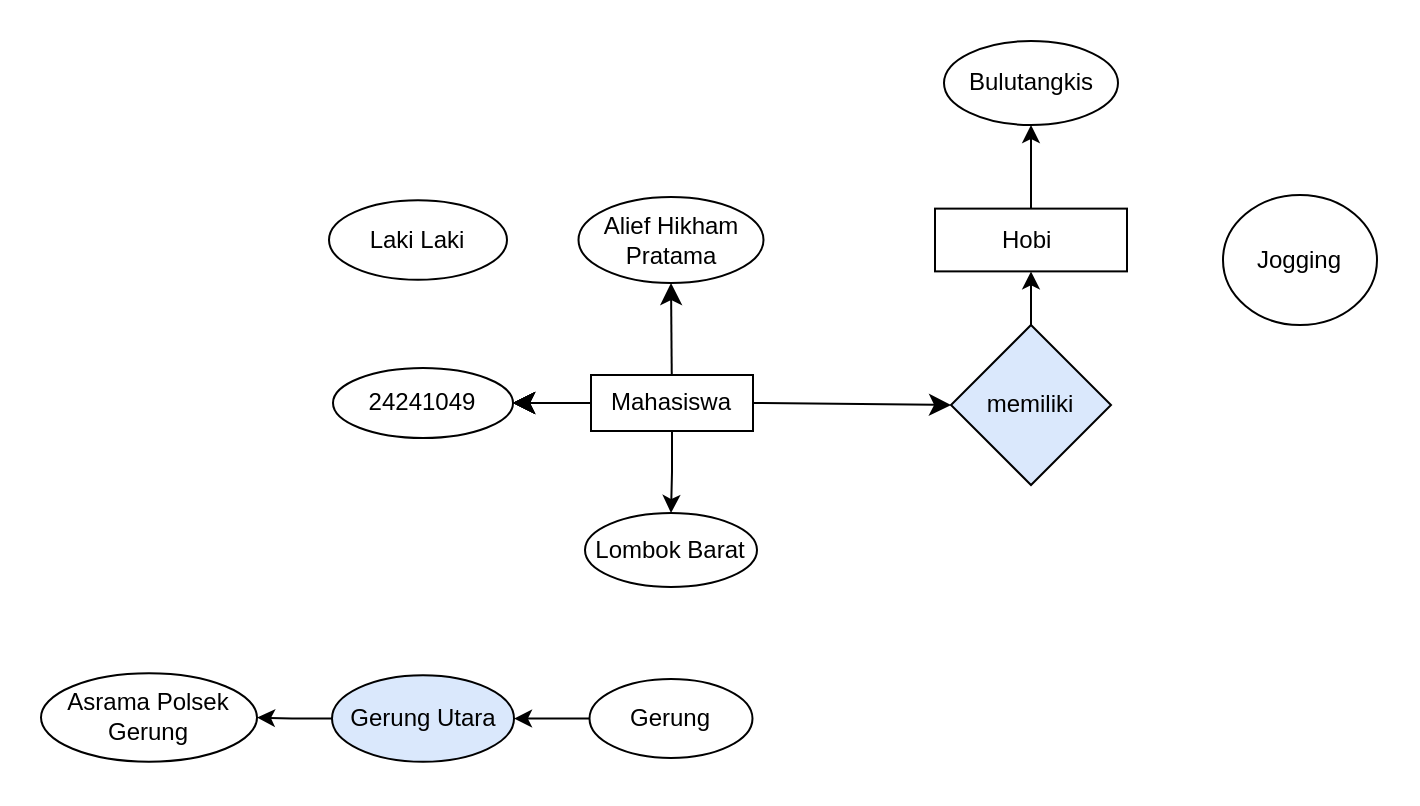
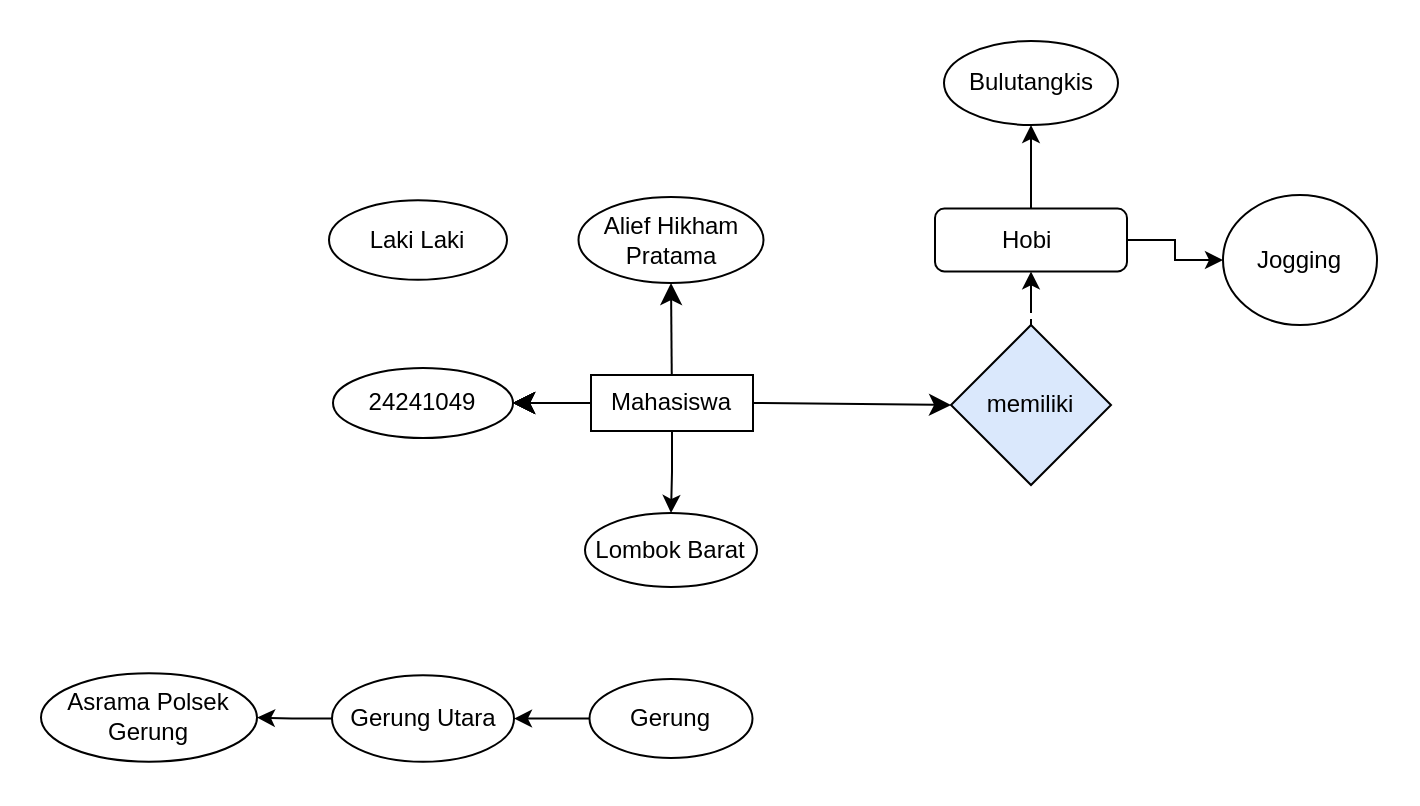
node "Hobi": shape rectangle -> rounded rectangle
edge "Hobi" -> "Jogging": added
edge "memiliki" -> "Hobi": style solid -> dashed
node "Gerung Utara": fillcolor #dae8fc -> #ffffff
